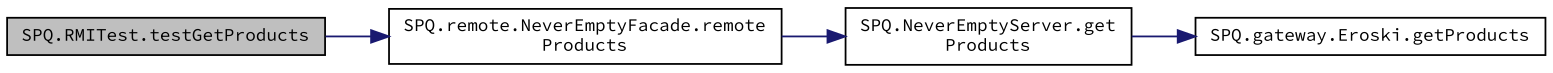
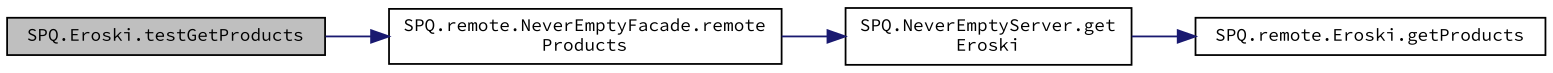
node "SPQ.RMITest.testGetProducts": label "SPQ.RMITest.testGetProducts" -> "SPQ.Eroski.testGetProducts"
node "SPQ.NeverEmptyServer.get Products": label "SPQ.NeverEmptyServer.get Products" -> "SPQ.NeverEmptyServer.get Eroski"
node "SPQ.gateway.Eroski.getProducts": label "SPQ.gateway.Eroski.getProducts" -> "SPQ.remote.Eroski.getProducts"
